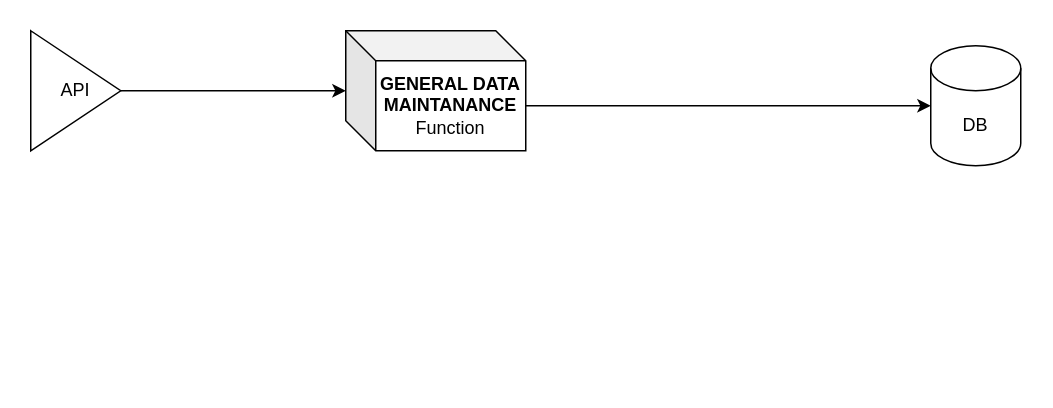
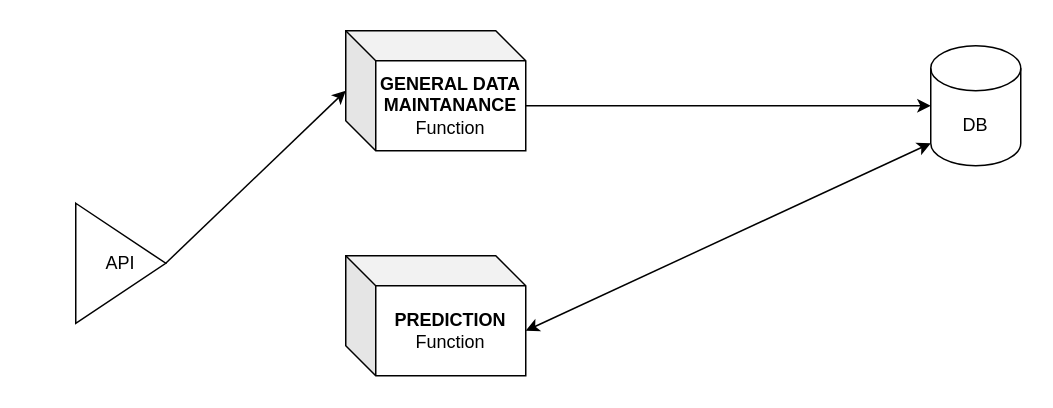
node "API": moved (76, 91) -> (121, 263)
edge "DB" -- "PREDICTION Function": added
node "PREDICTION Function": added
